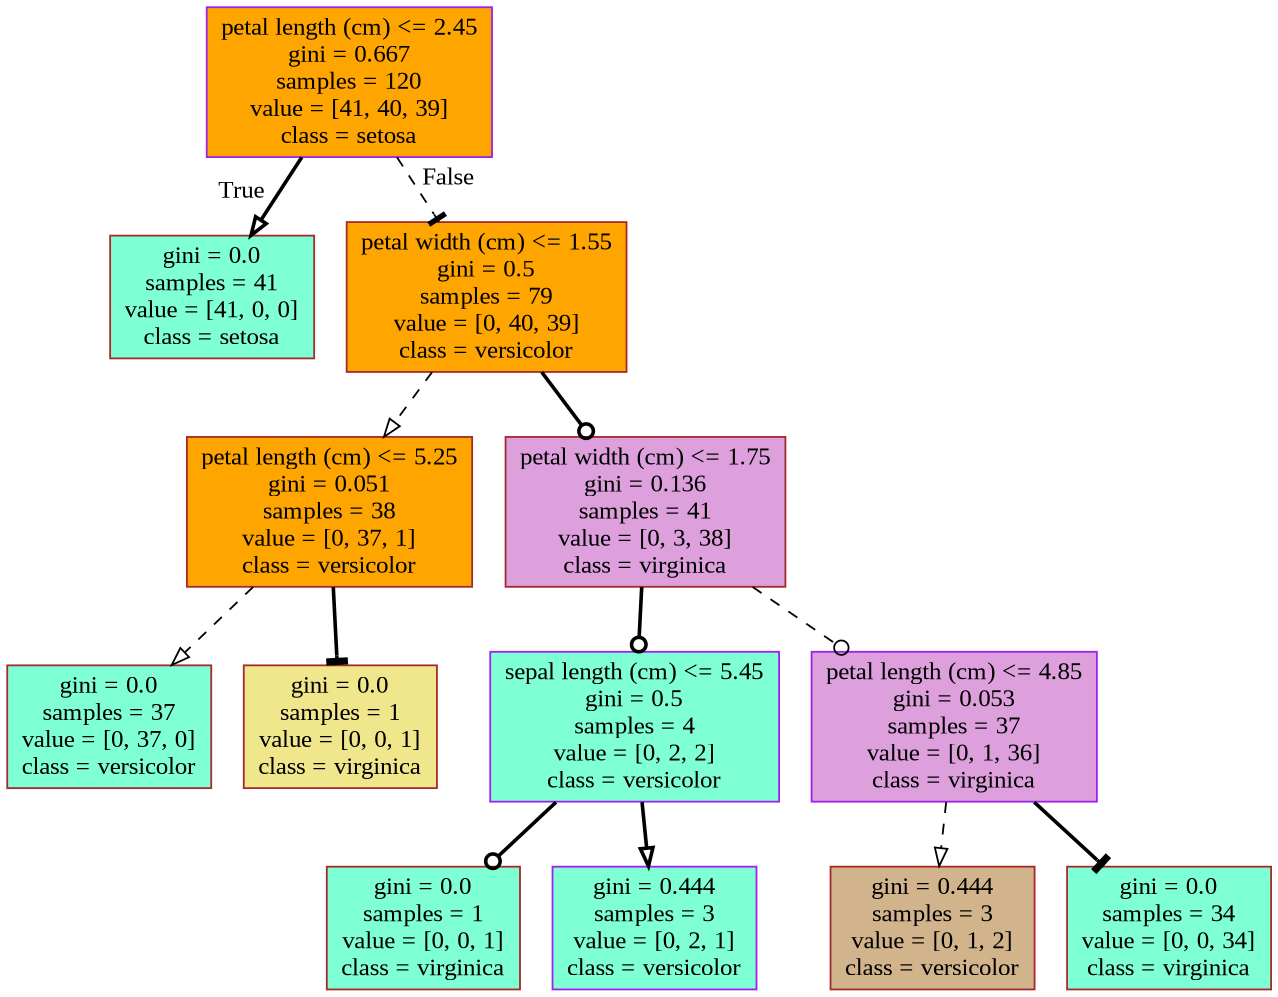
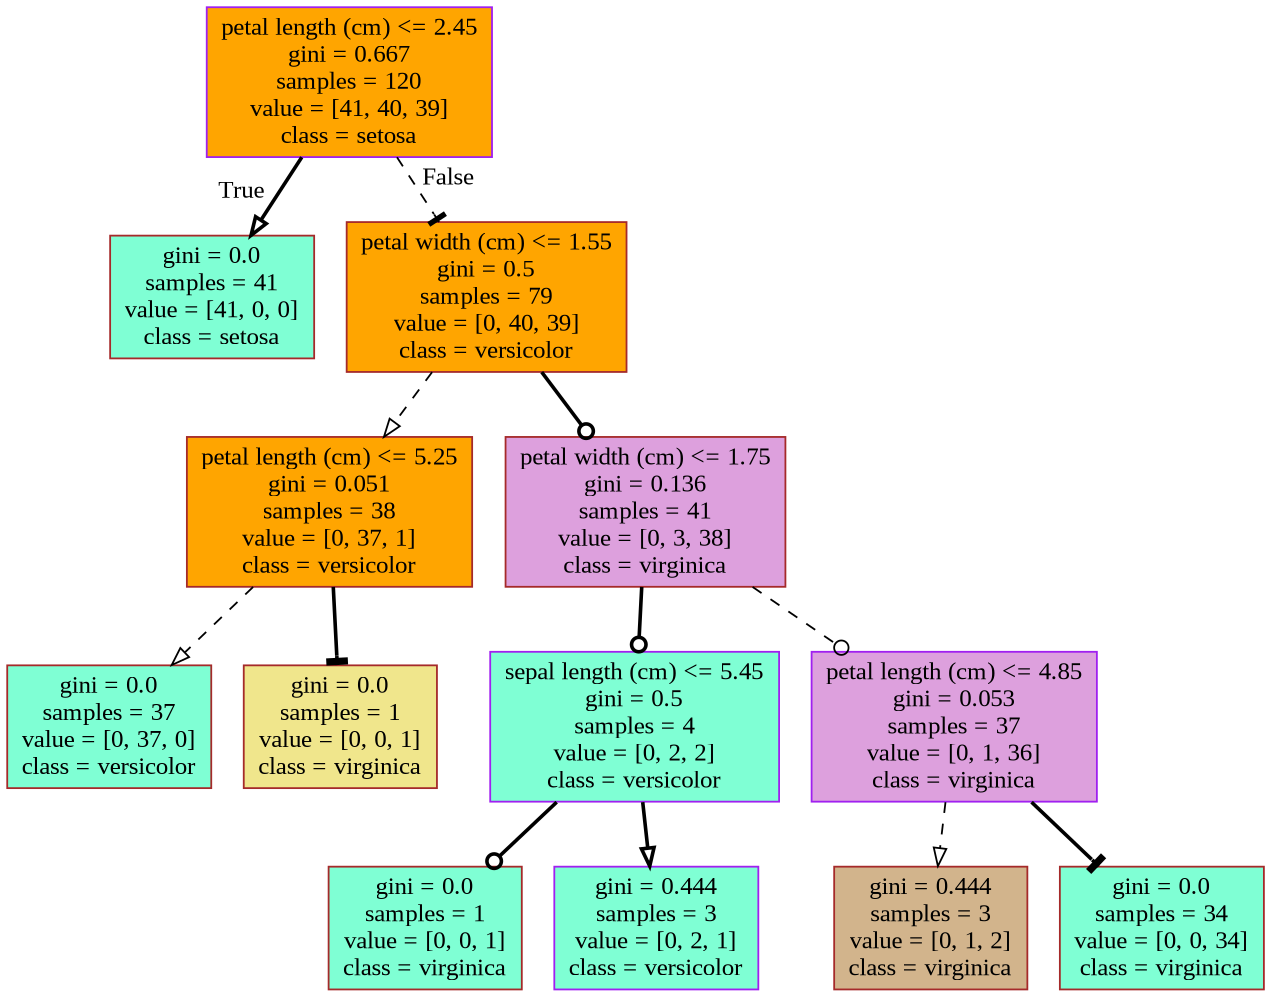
node "gini = 0.444 samples = 3 value = [0, 1, 2] class = versicolor": label "gini = 0.444 samples = 3 value = [0, 1, 2] class = versicolor" -> "gini = 0.444 samples = 3 value = [0, 1, 2] class = virginica"
